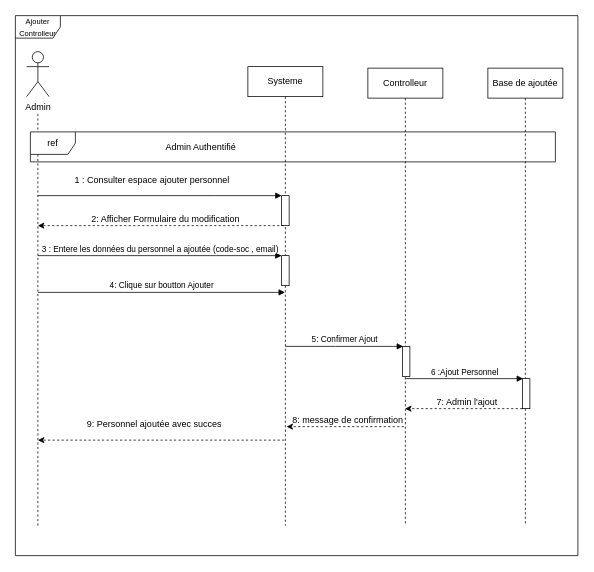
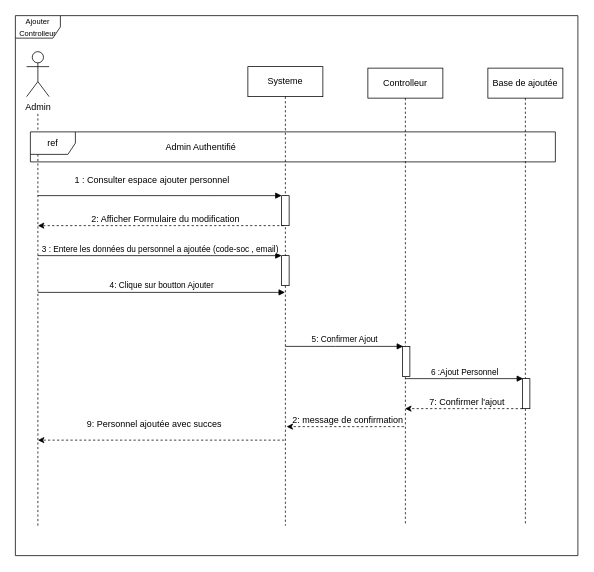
node "7: Admin l'ajout": label "7: Admin l'ajout" -> "7: Confirmer l'ajout"
node "8: message de confirmation": label "8: message de confirmation" -> "2: message de confirmation"
